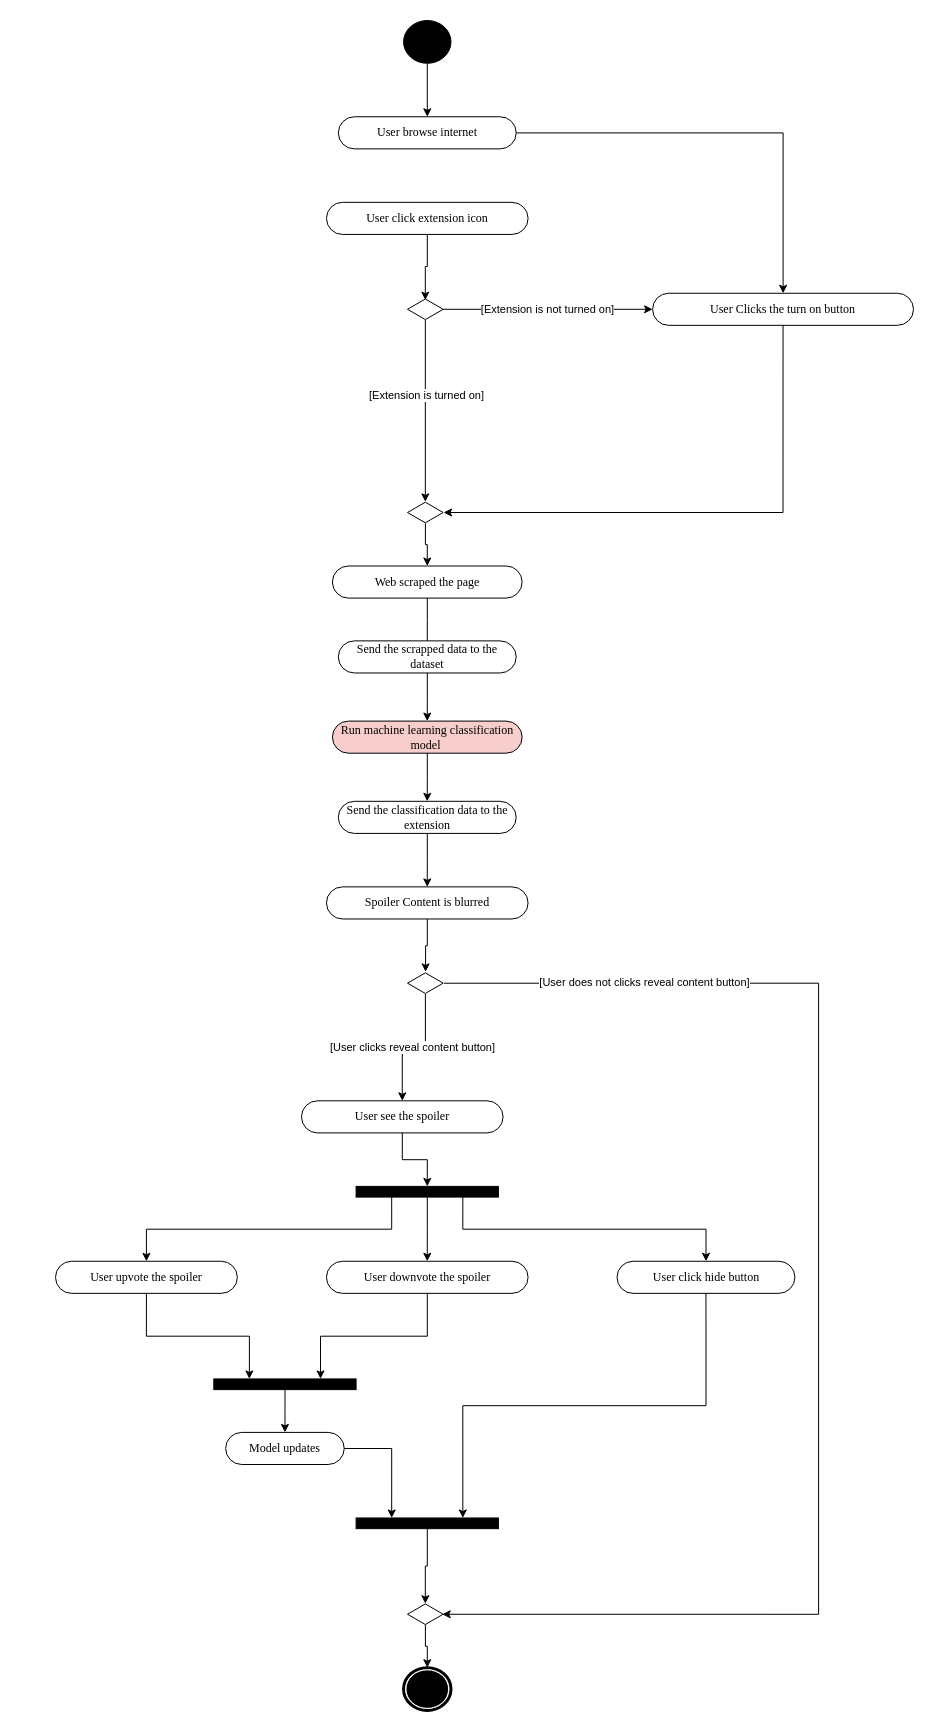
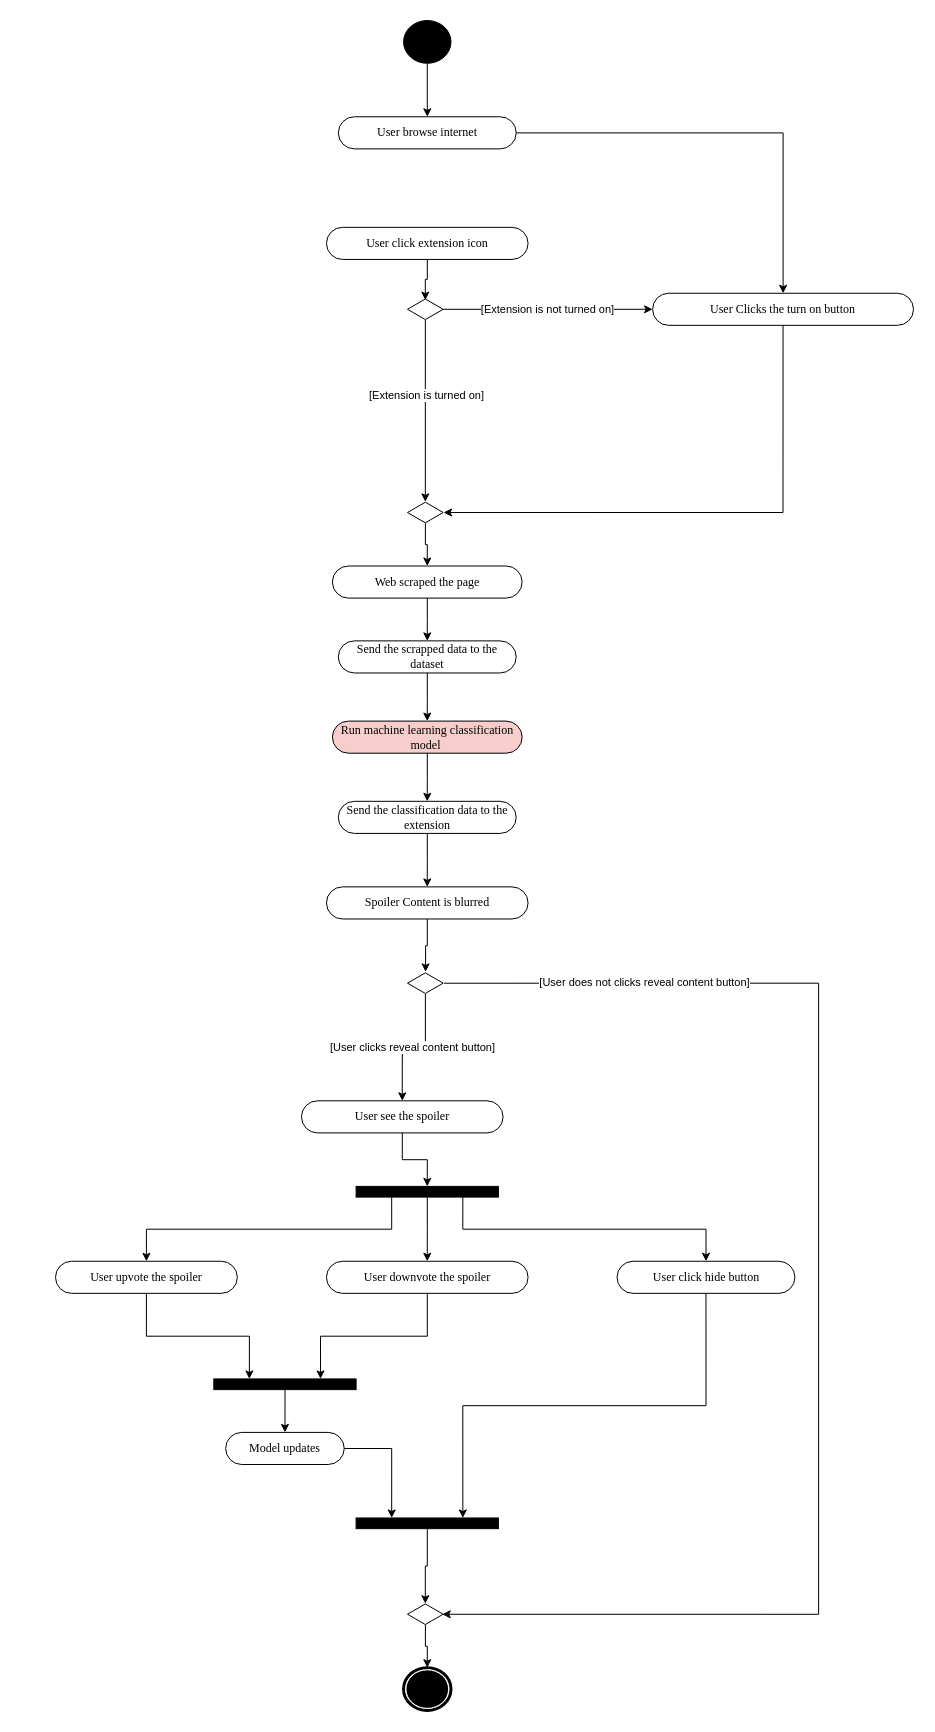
node "User click extension icon": moved (427, 218) -> (427, 243)
edge "Web scraped the page" -- "Send the scrapped data to the dataset": arrowhead none -> classic
